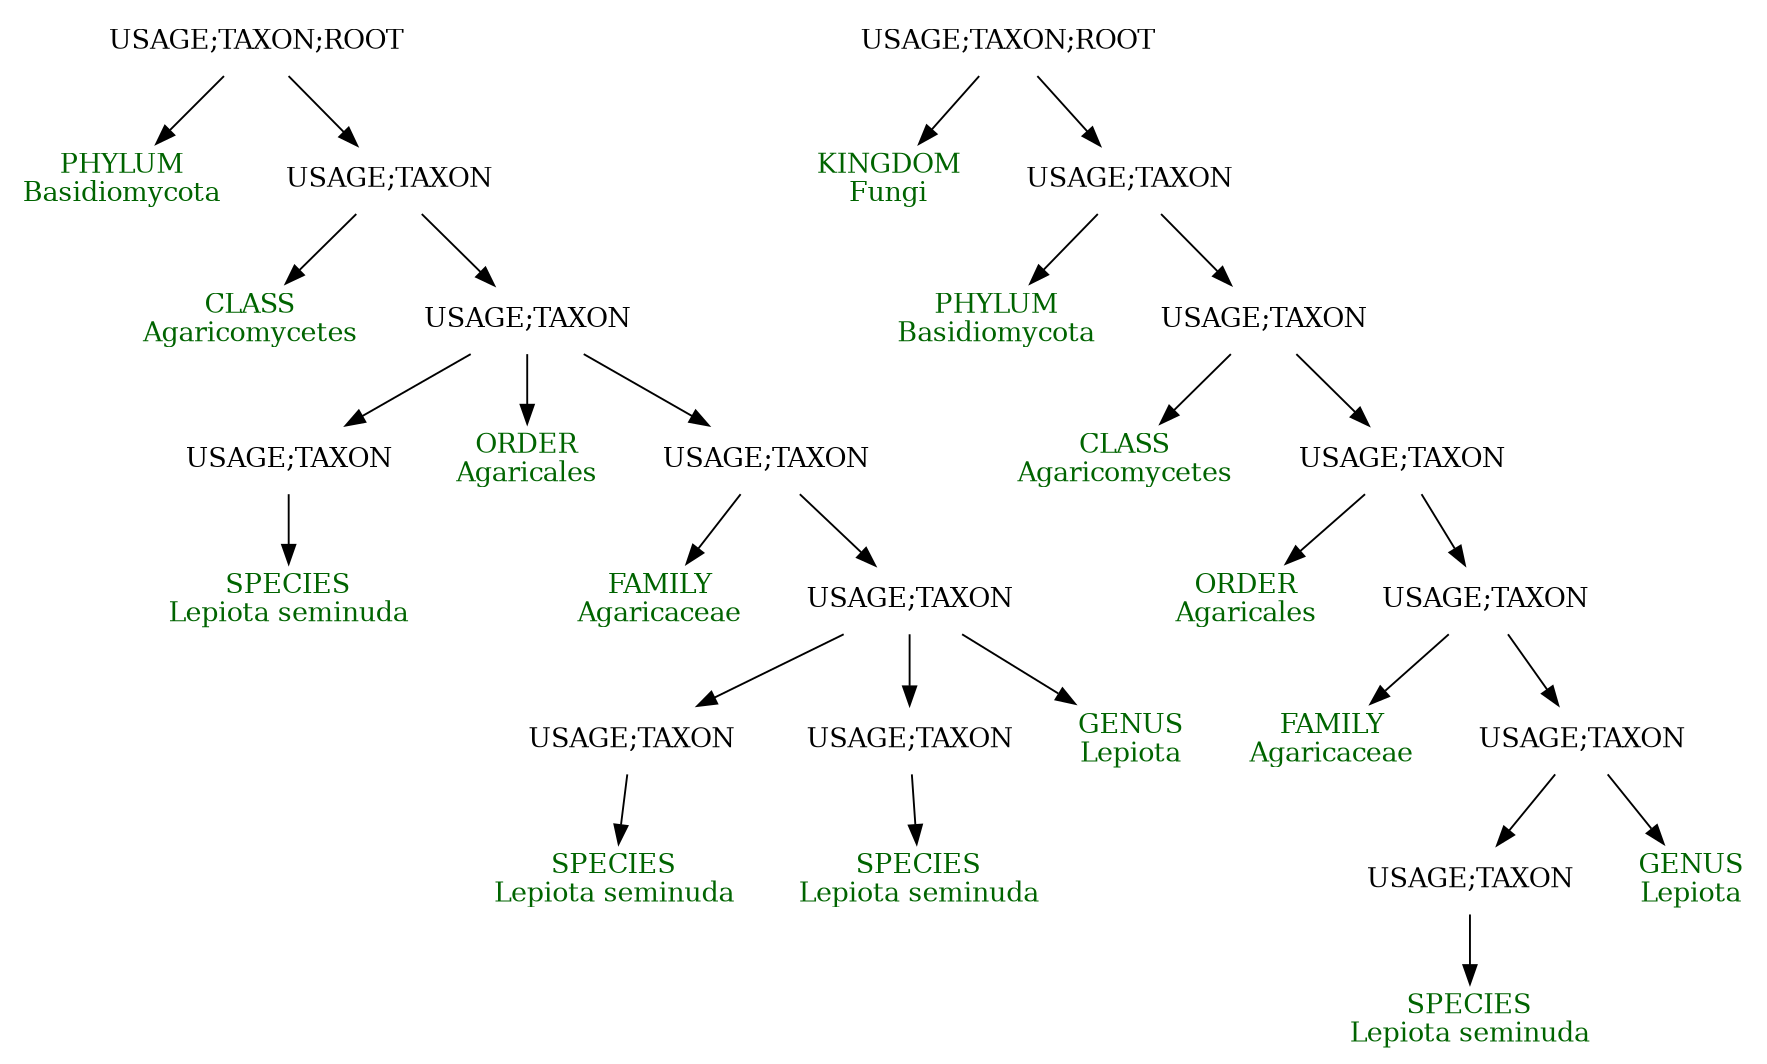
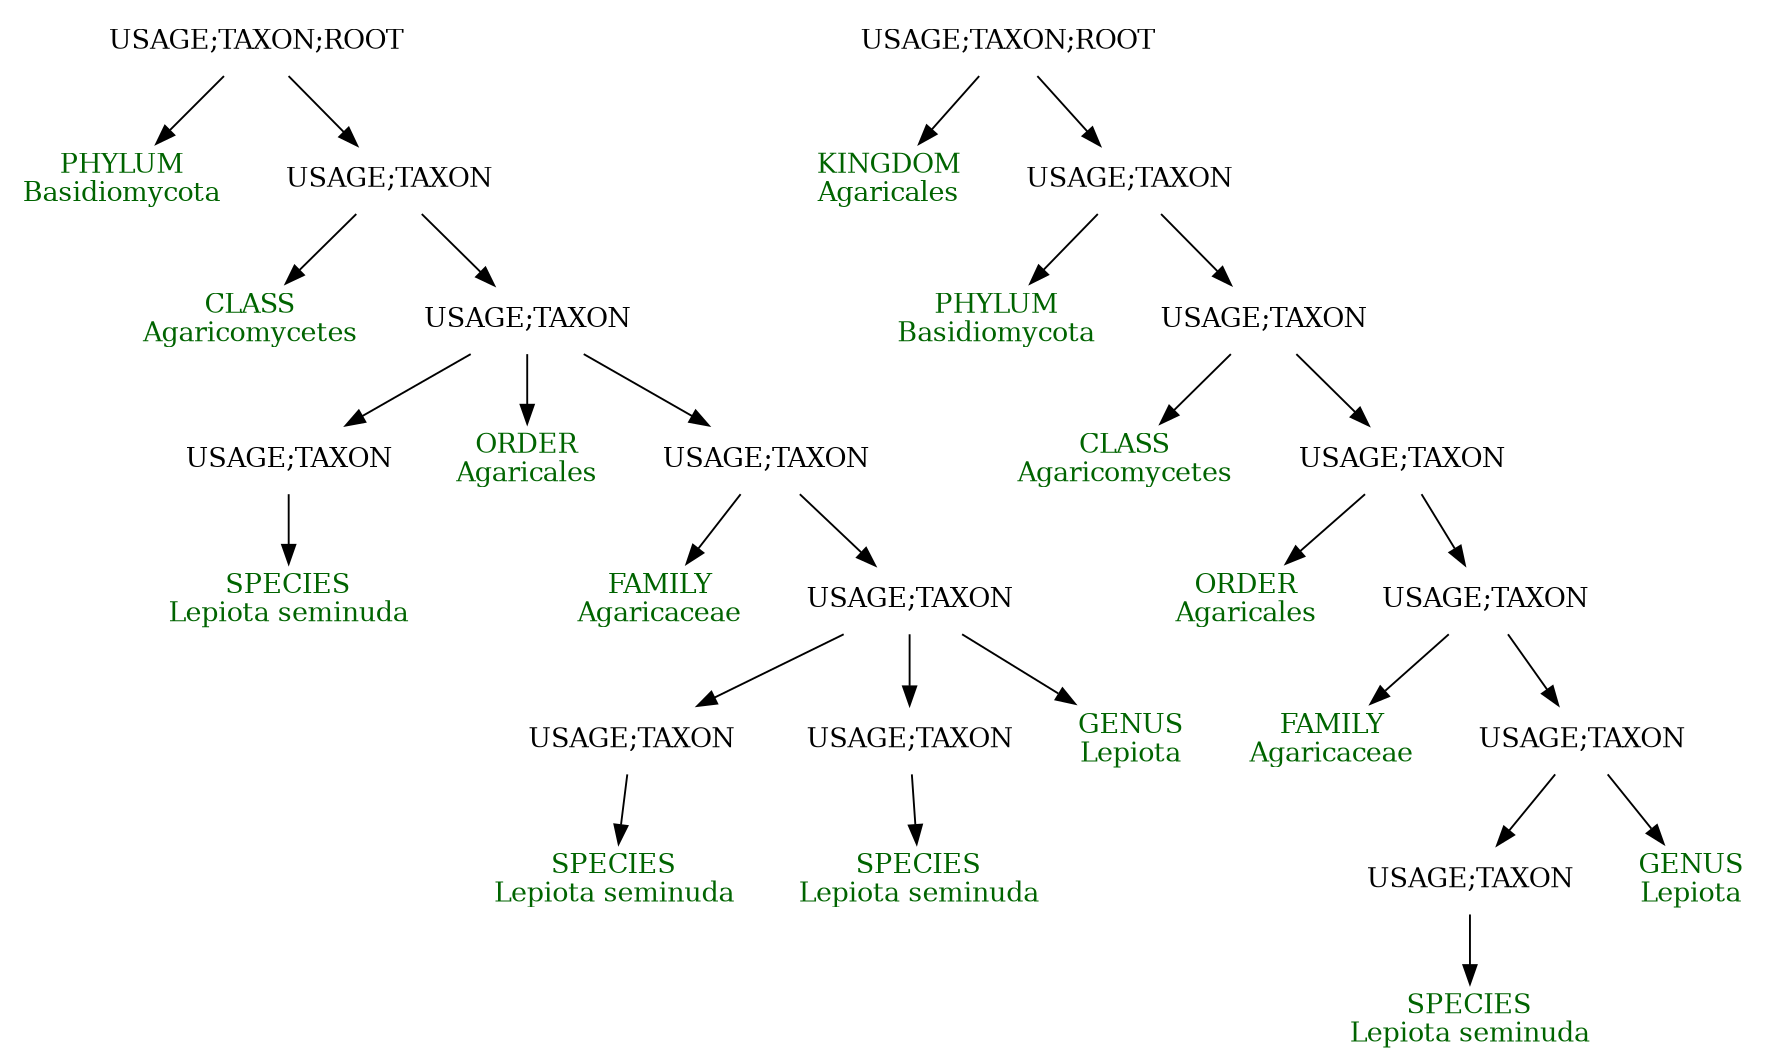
node "KINGDOM Fungi": label "KINGDOM Fungi" -> "KINGDOM Agaricales"
